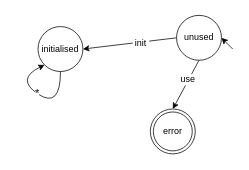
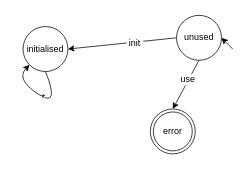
node "initialised": moved (60, 49) -> (45, 49)
